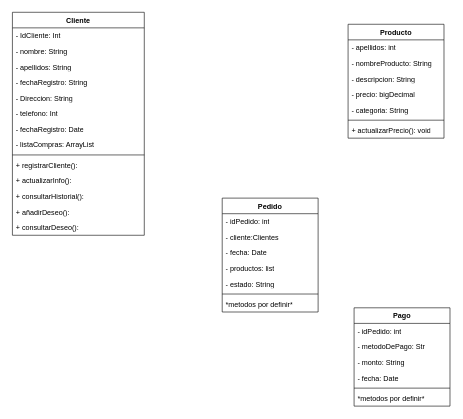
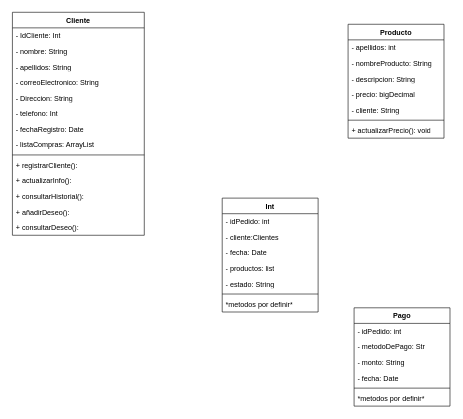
node "- fechaRegistro: String": label "- fechaRegistro: String" -> "- correoElectronico: String"
node "- categoria: String": label "- categoria: String" -> "- cliente: String"
node "Pedido": label "Pedido" -> "Int"
